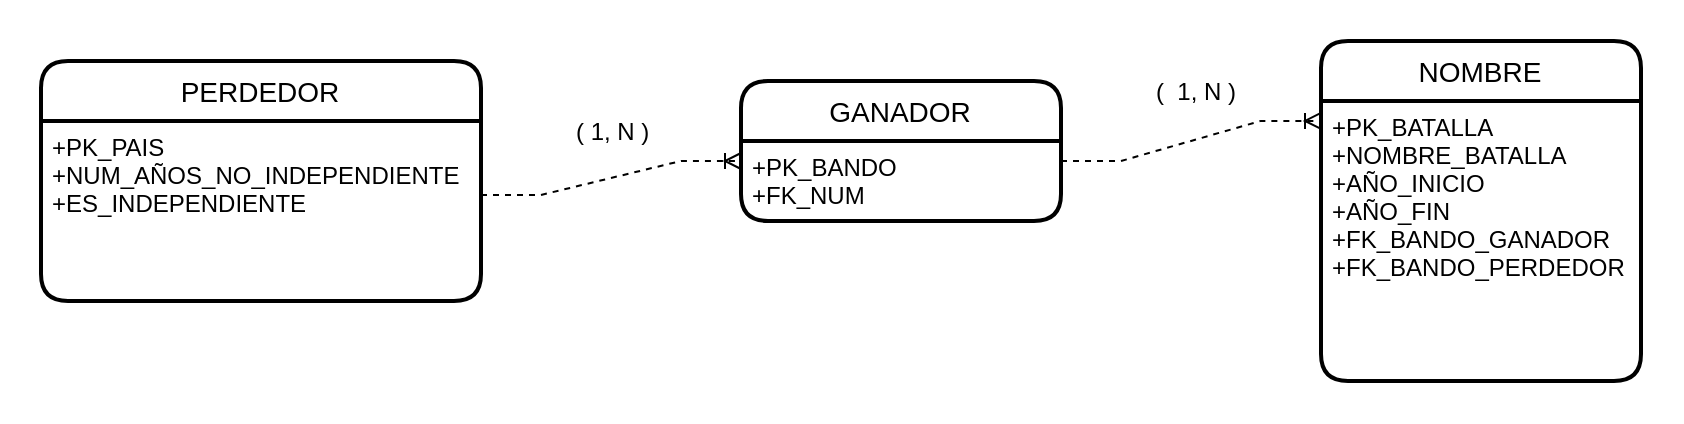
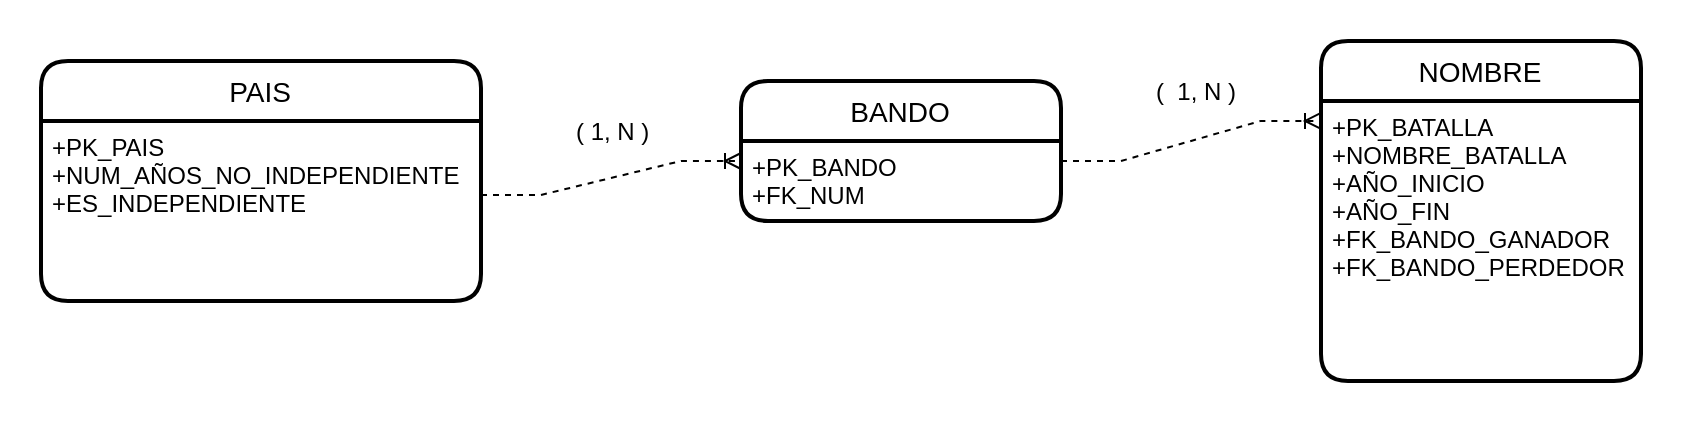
node "PERDEDOR": label "PERDEDOR" -> "PAIS"
node "GANADOR": label "GANADOR" -> "BANDO"
